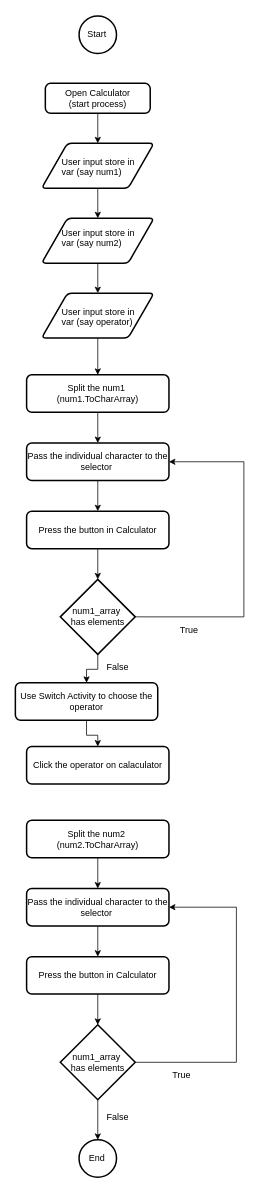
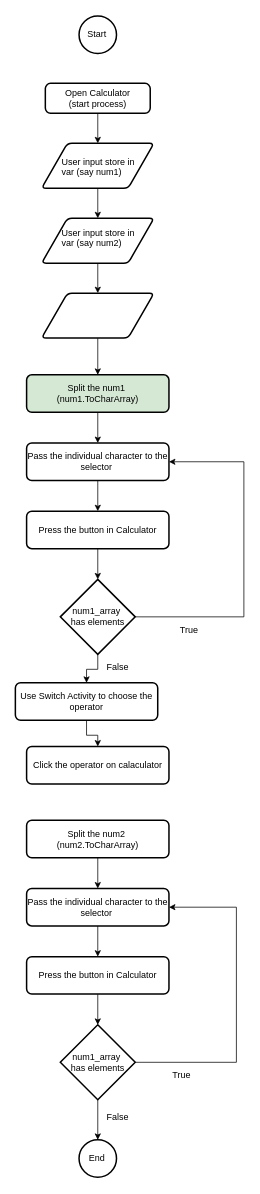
node "User input store in var (say operator)": removed
node "Split the num1 (num1.ToCharArray)": fillcolor #ffffff -> #d5e8d4
